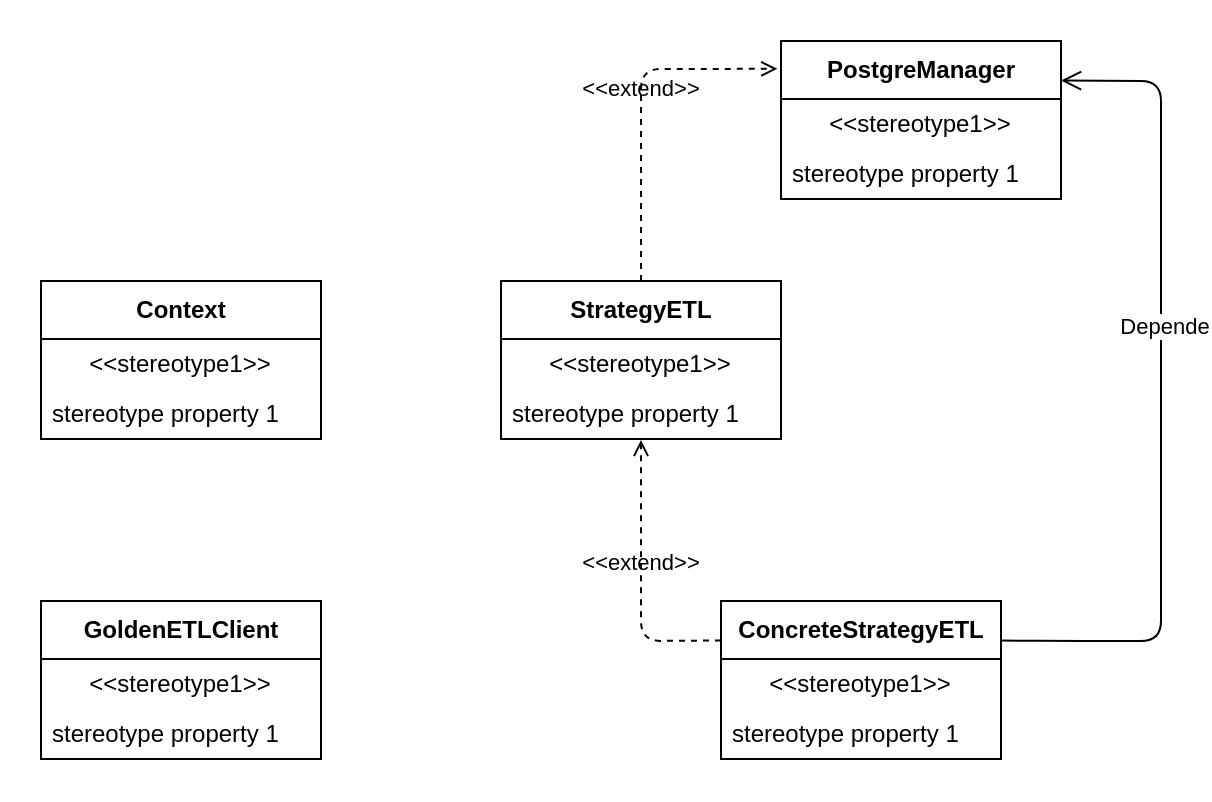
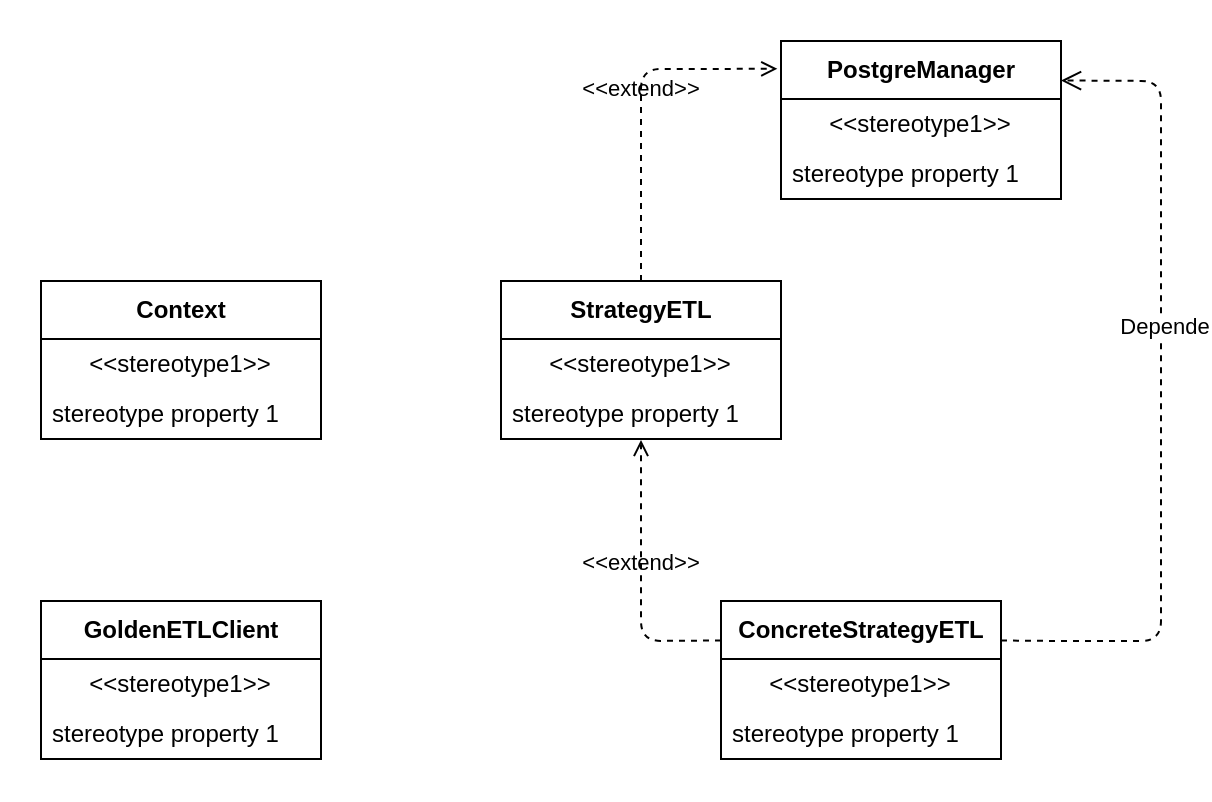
edge "ConcreteStrategyETL" -> "PostgreManager": style solid -> dashed
